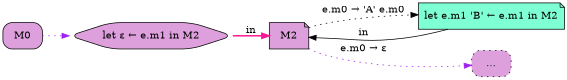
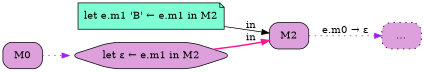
edge "M2" -> "let e.m1 'B' ← e.m1 in M2": removed, label "e.m0 → 'A' e.m0"
node "M2": shape note -> box
